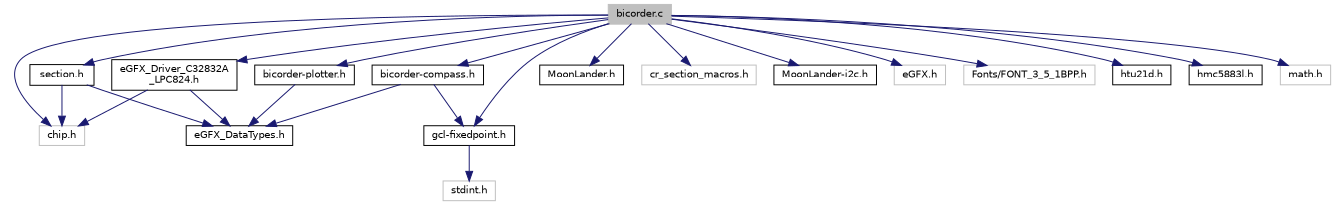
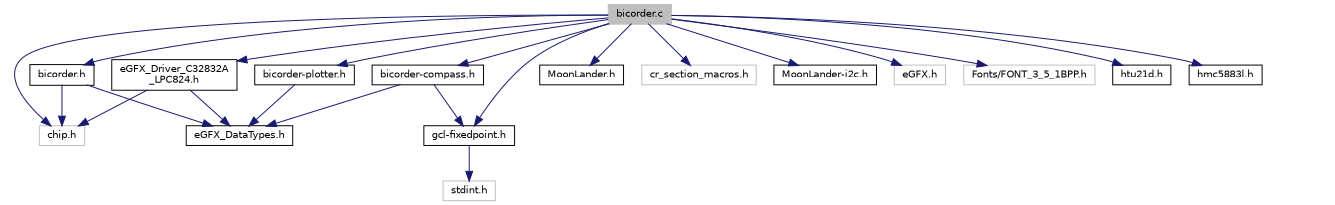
node "section.h": label "section.h" -> "bicorder.h"
node "math.h": removed
